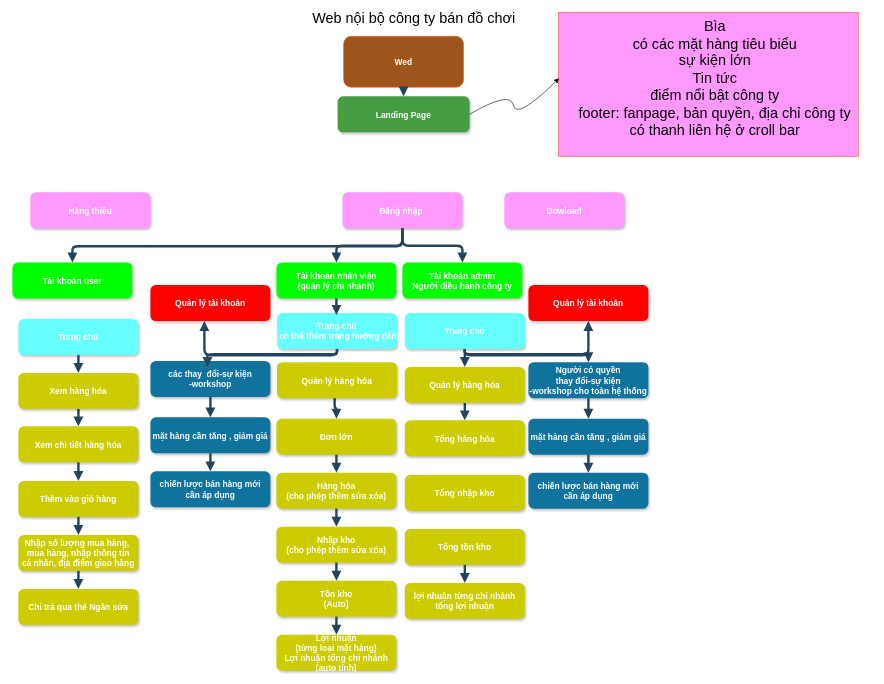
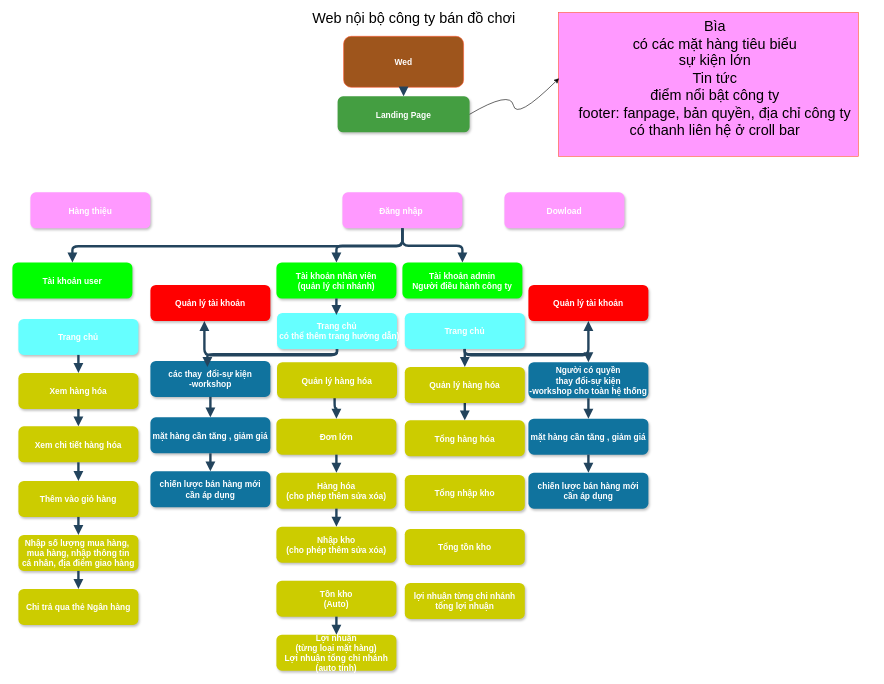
edge "Nhập kho (cho phép thêm sửa xóa)" -> "Tồn kho (Auto)": removed
edge "Tổng tồn kho" -> "lợi nhuận từng chi nhánh tổng lợi nhuận": removed
node "Chi trả qua thẻ Ngân sửa": label "Chi trả qua thẻ Ngân sửa" -> "Chi trả qua thẻ Ngân hàng"
